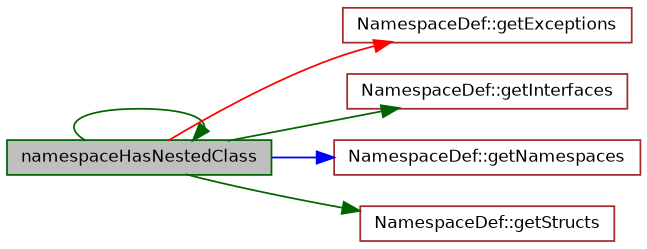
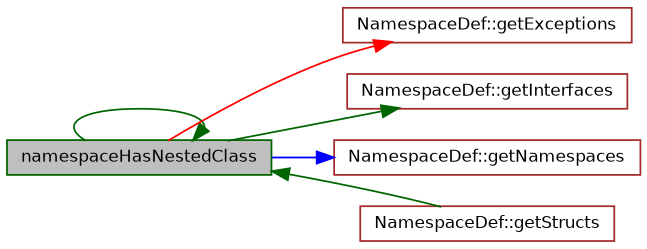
edge "namespaceHasNestedClass" -> "NamespaceDef::getStructs": reversed
